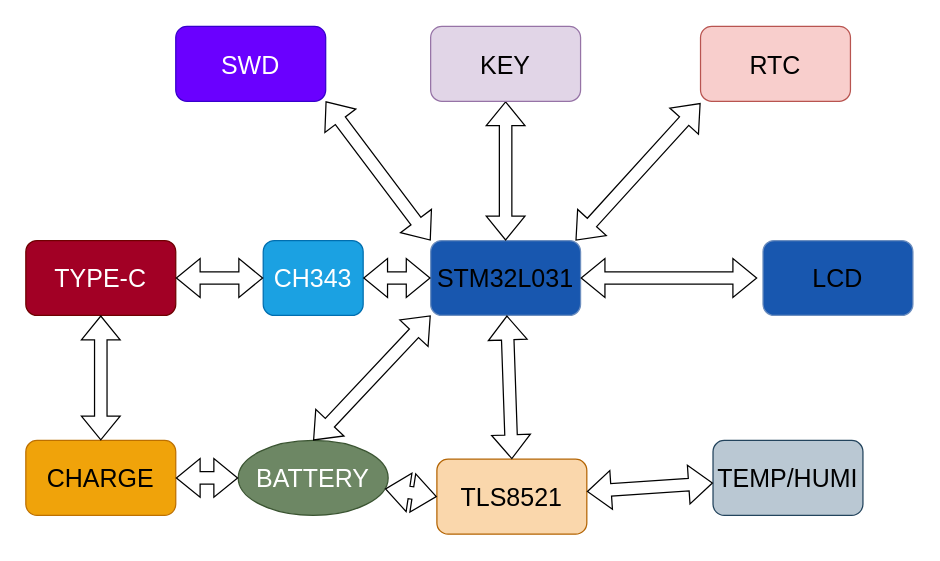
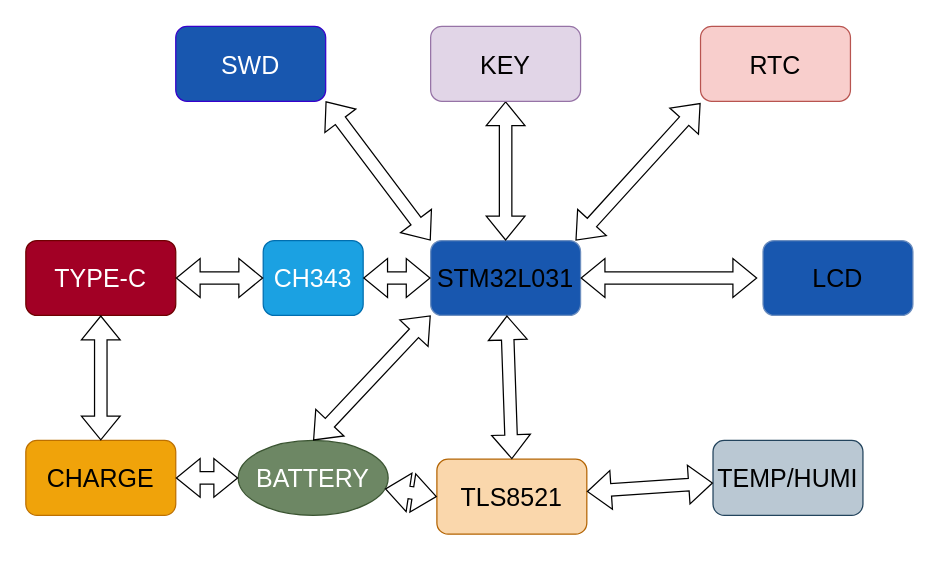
node "SWD": fillcolor #6a00ff -> #1857af
